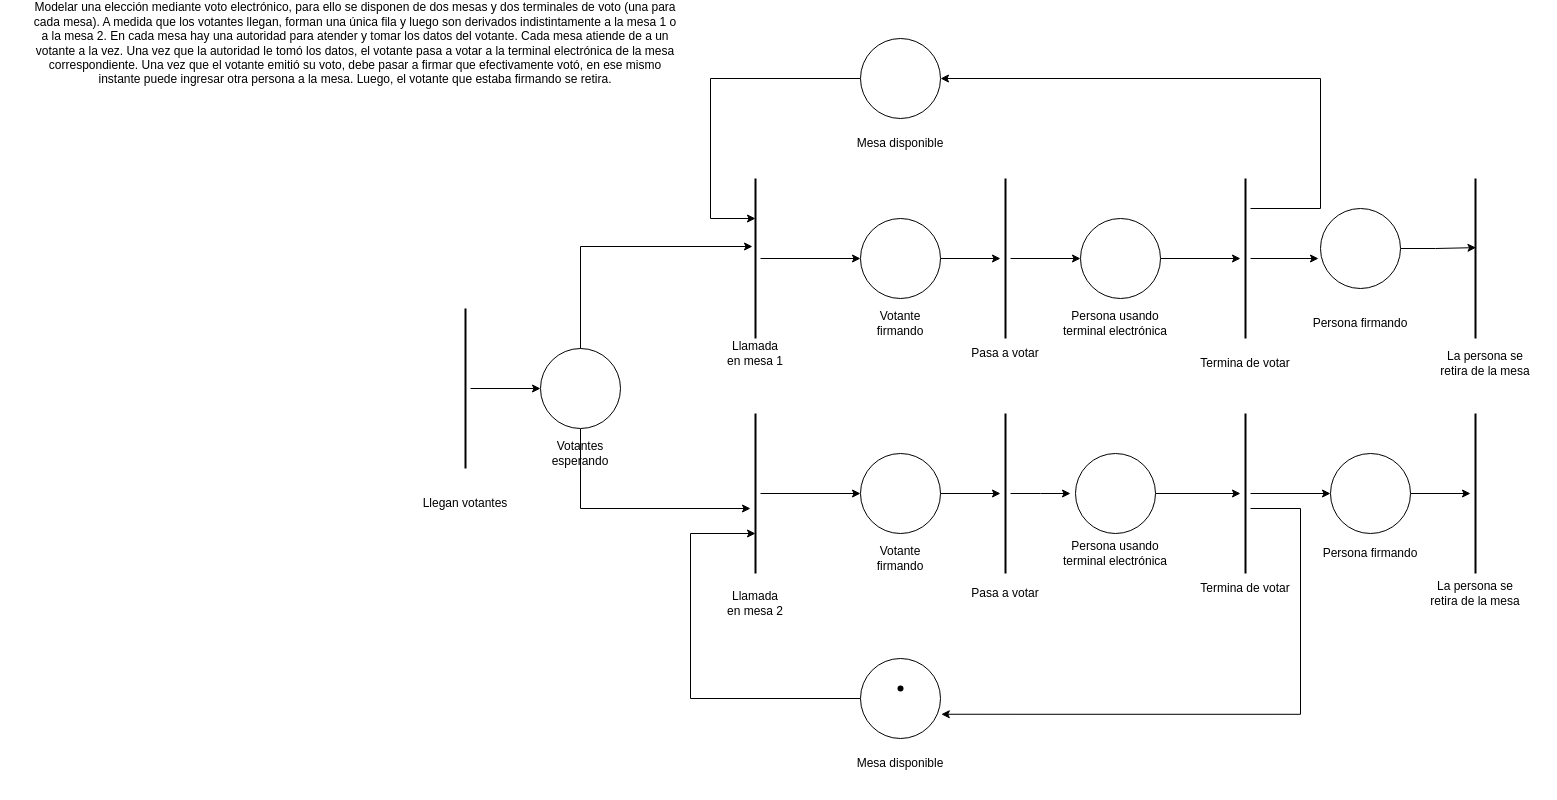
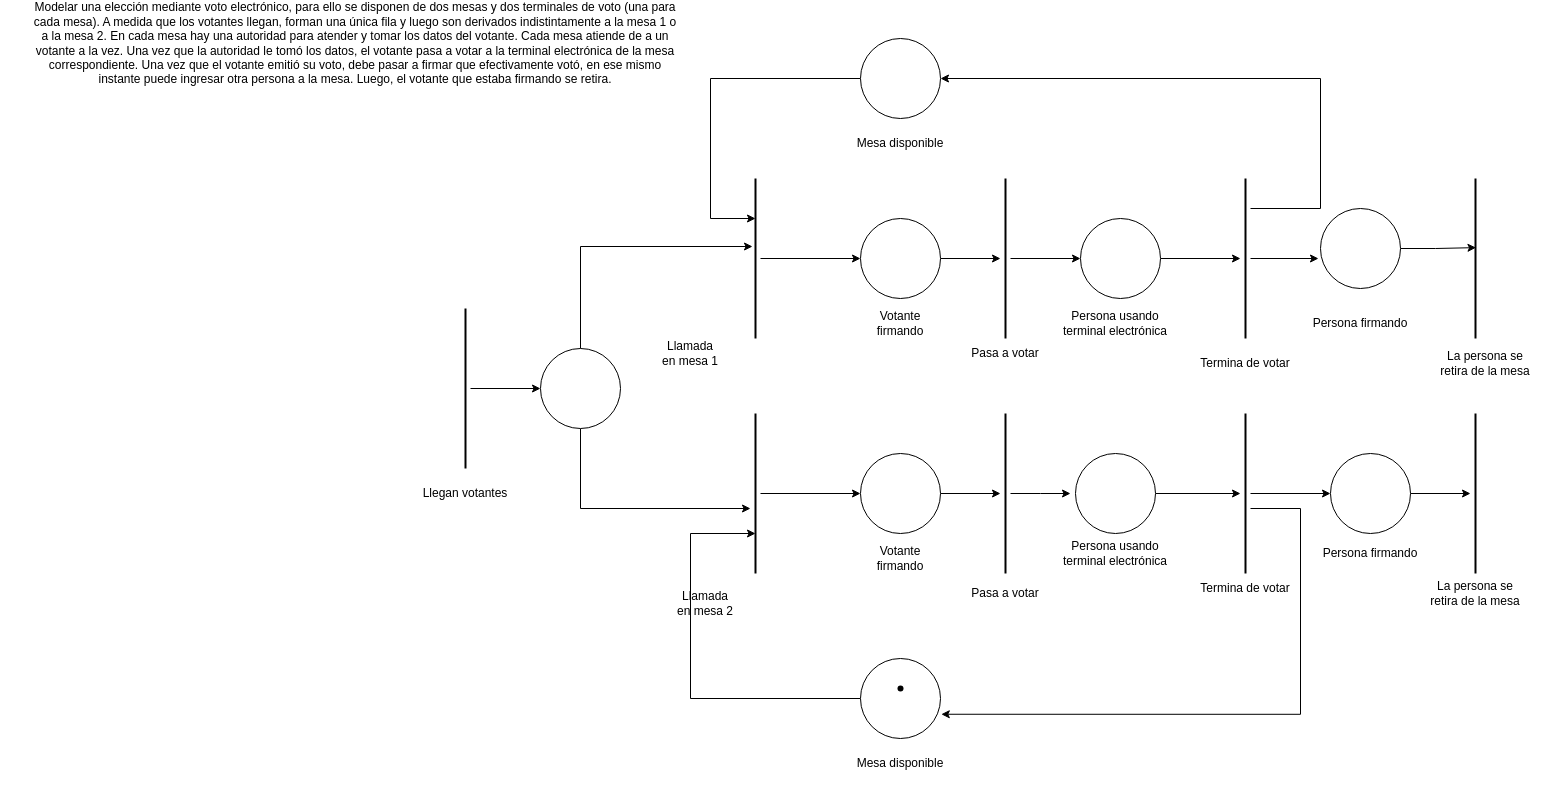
node "Llamada en mesa 1": moved (756, 354) -> (691, 354)
node "Votantes esperando": removed
node "Llegan votantes": moved (466, 504) -> (466, 494)
node "Llamada en mesa 2": moved (756, 604) -> (706, 604)
